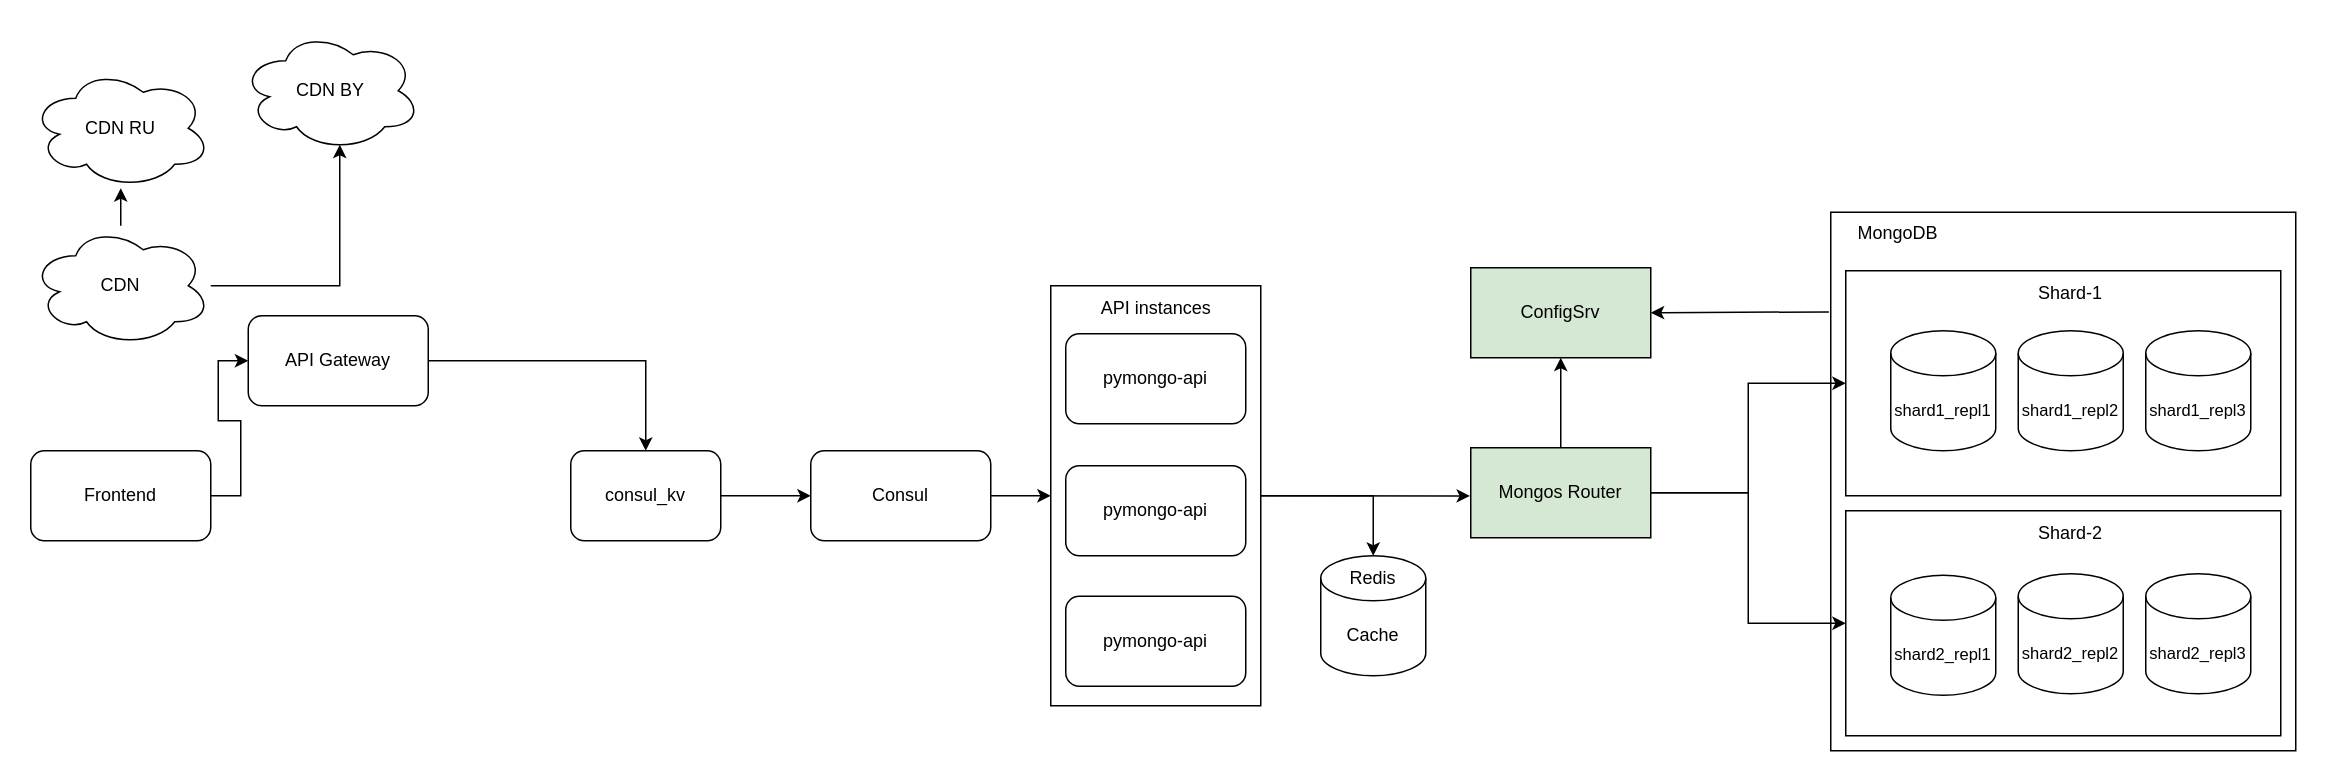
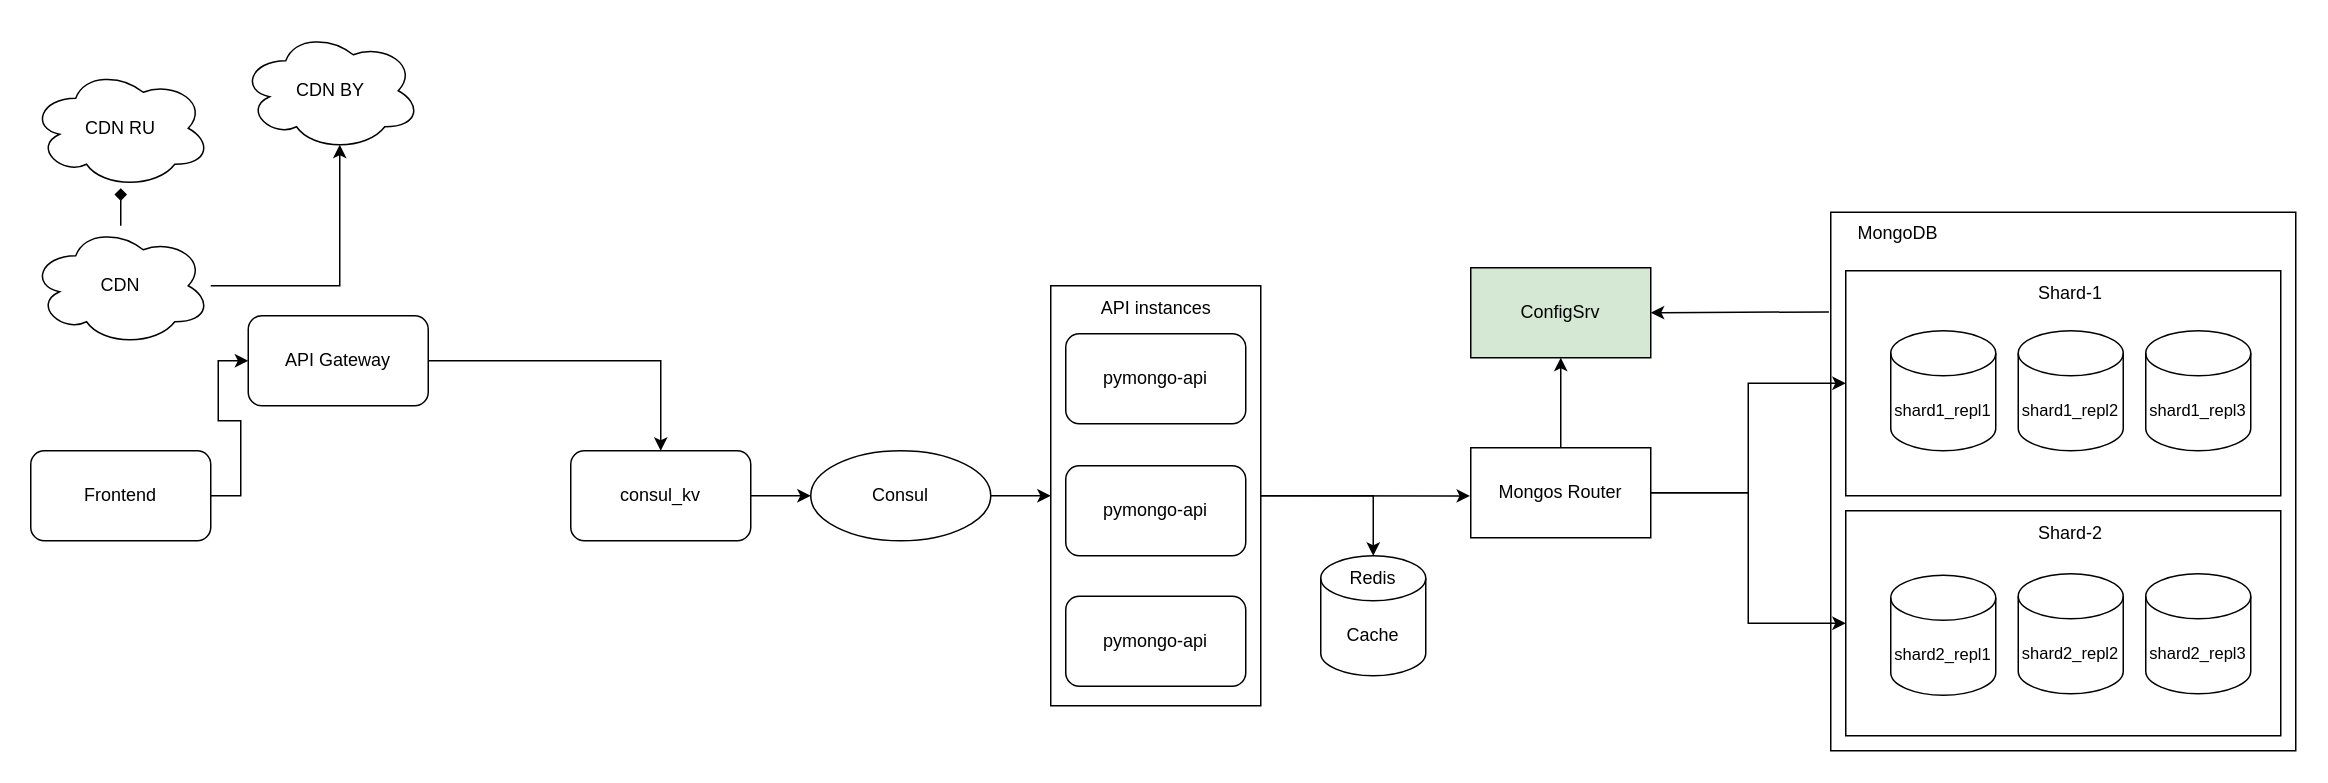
edge "CDN" -> "CDN RU": arrowhead classic -> diamond
node "Mongos Router": fillcolor #d5e8d4 -> #ffffff
node "consul_kv": size 150x90 -> 180x90
node "Consul": shape rounded rectangle -> ellipse
